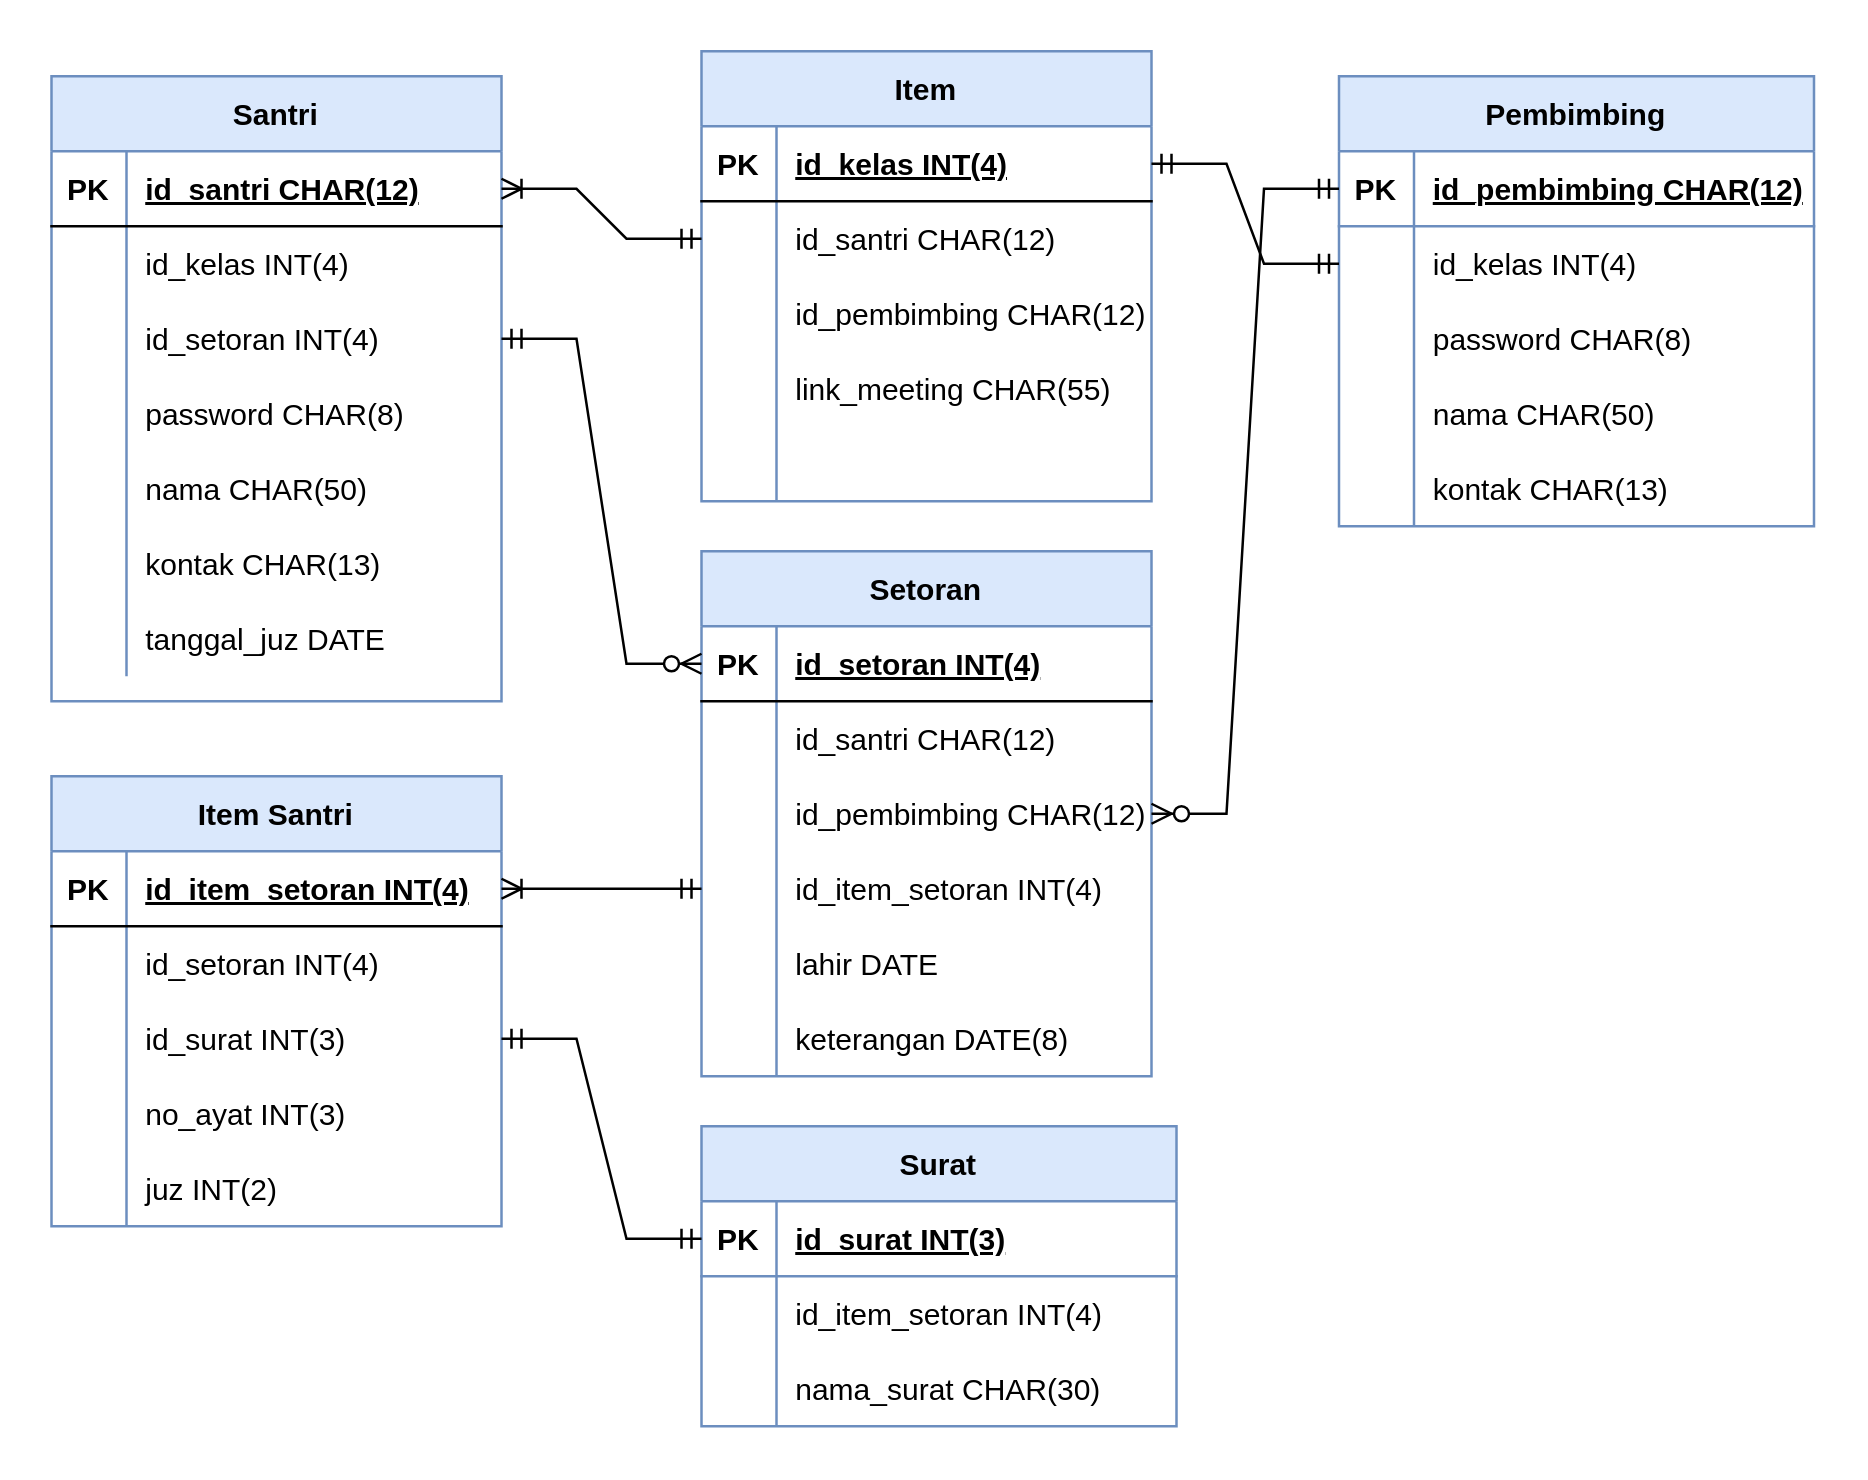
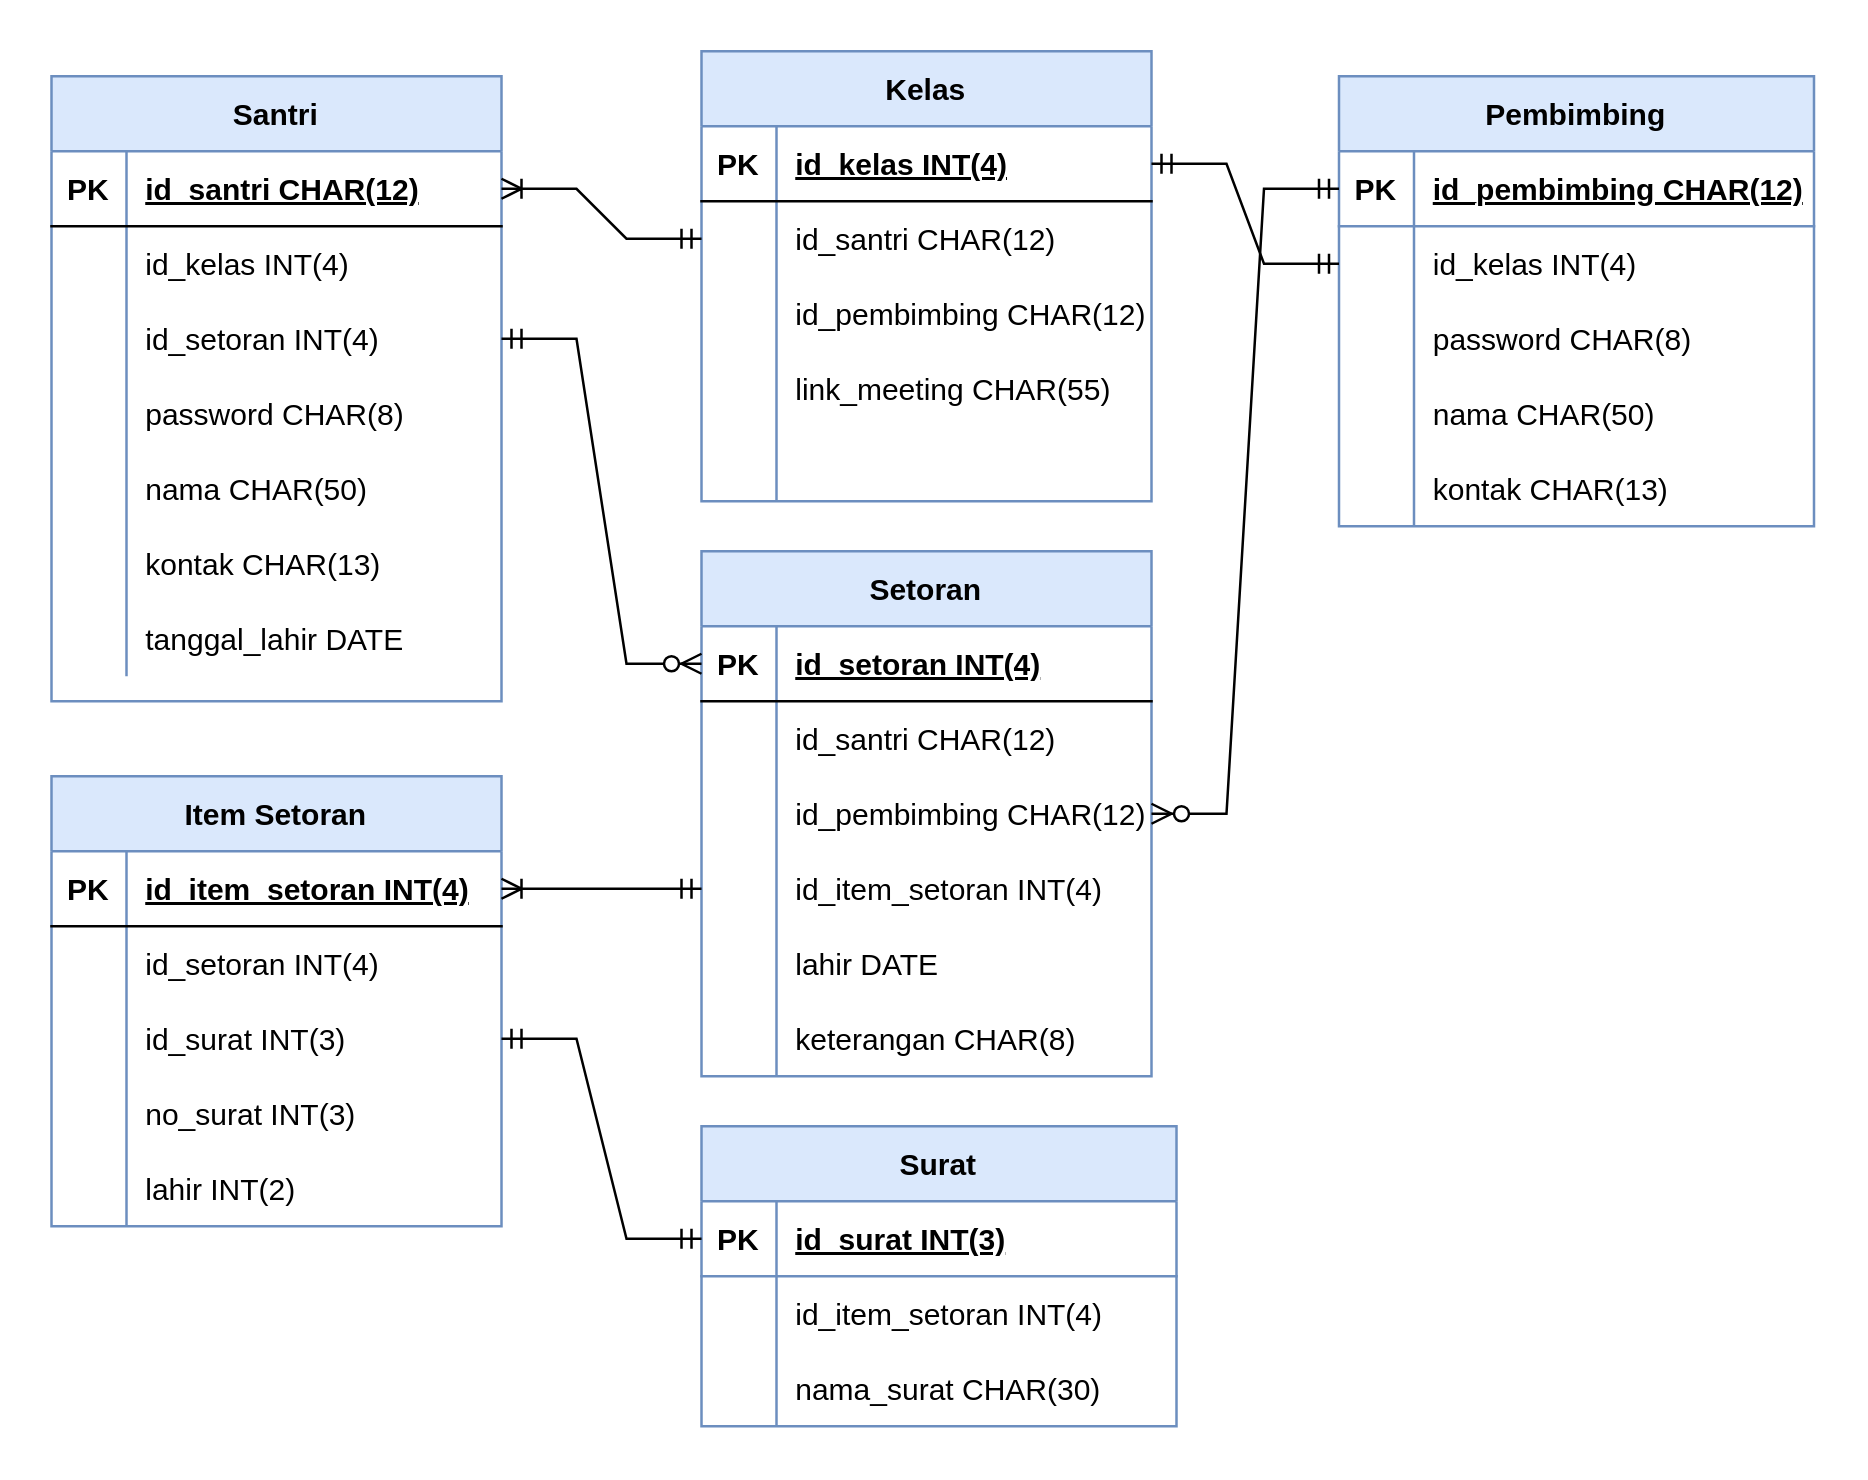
node "Item": label "Item" -> "Kelas"
node "tanggal_juz DATE": label "tanggal_juz DATE" -> "tanggal_lahir DATE"
node "Item Santri": label "Item Santri" -> "Item Setoran"
node "keterangan DATE(8)": label "keterangan DATE(8)" -> "keterangan CHAR(8)"
node "no_ayat INT(3)": label "no_ayat INT(3)" -> "no_surat INT(3)"
node "juz INT(2)": label "juz INT(2)" -> "lahir INT(2)"
